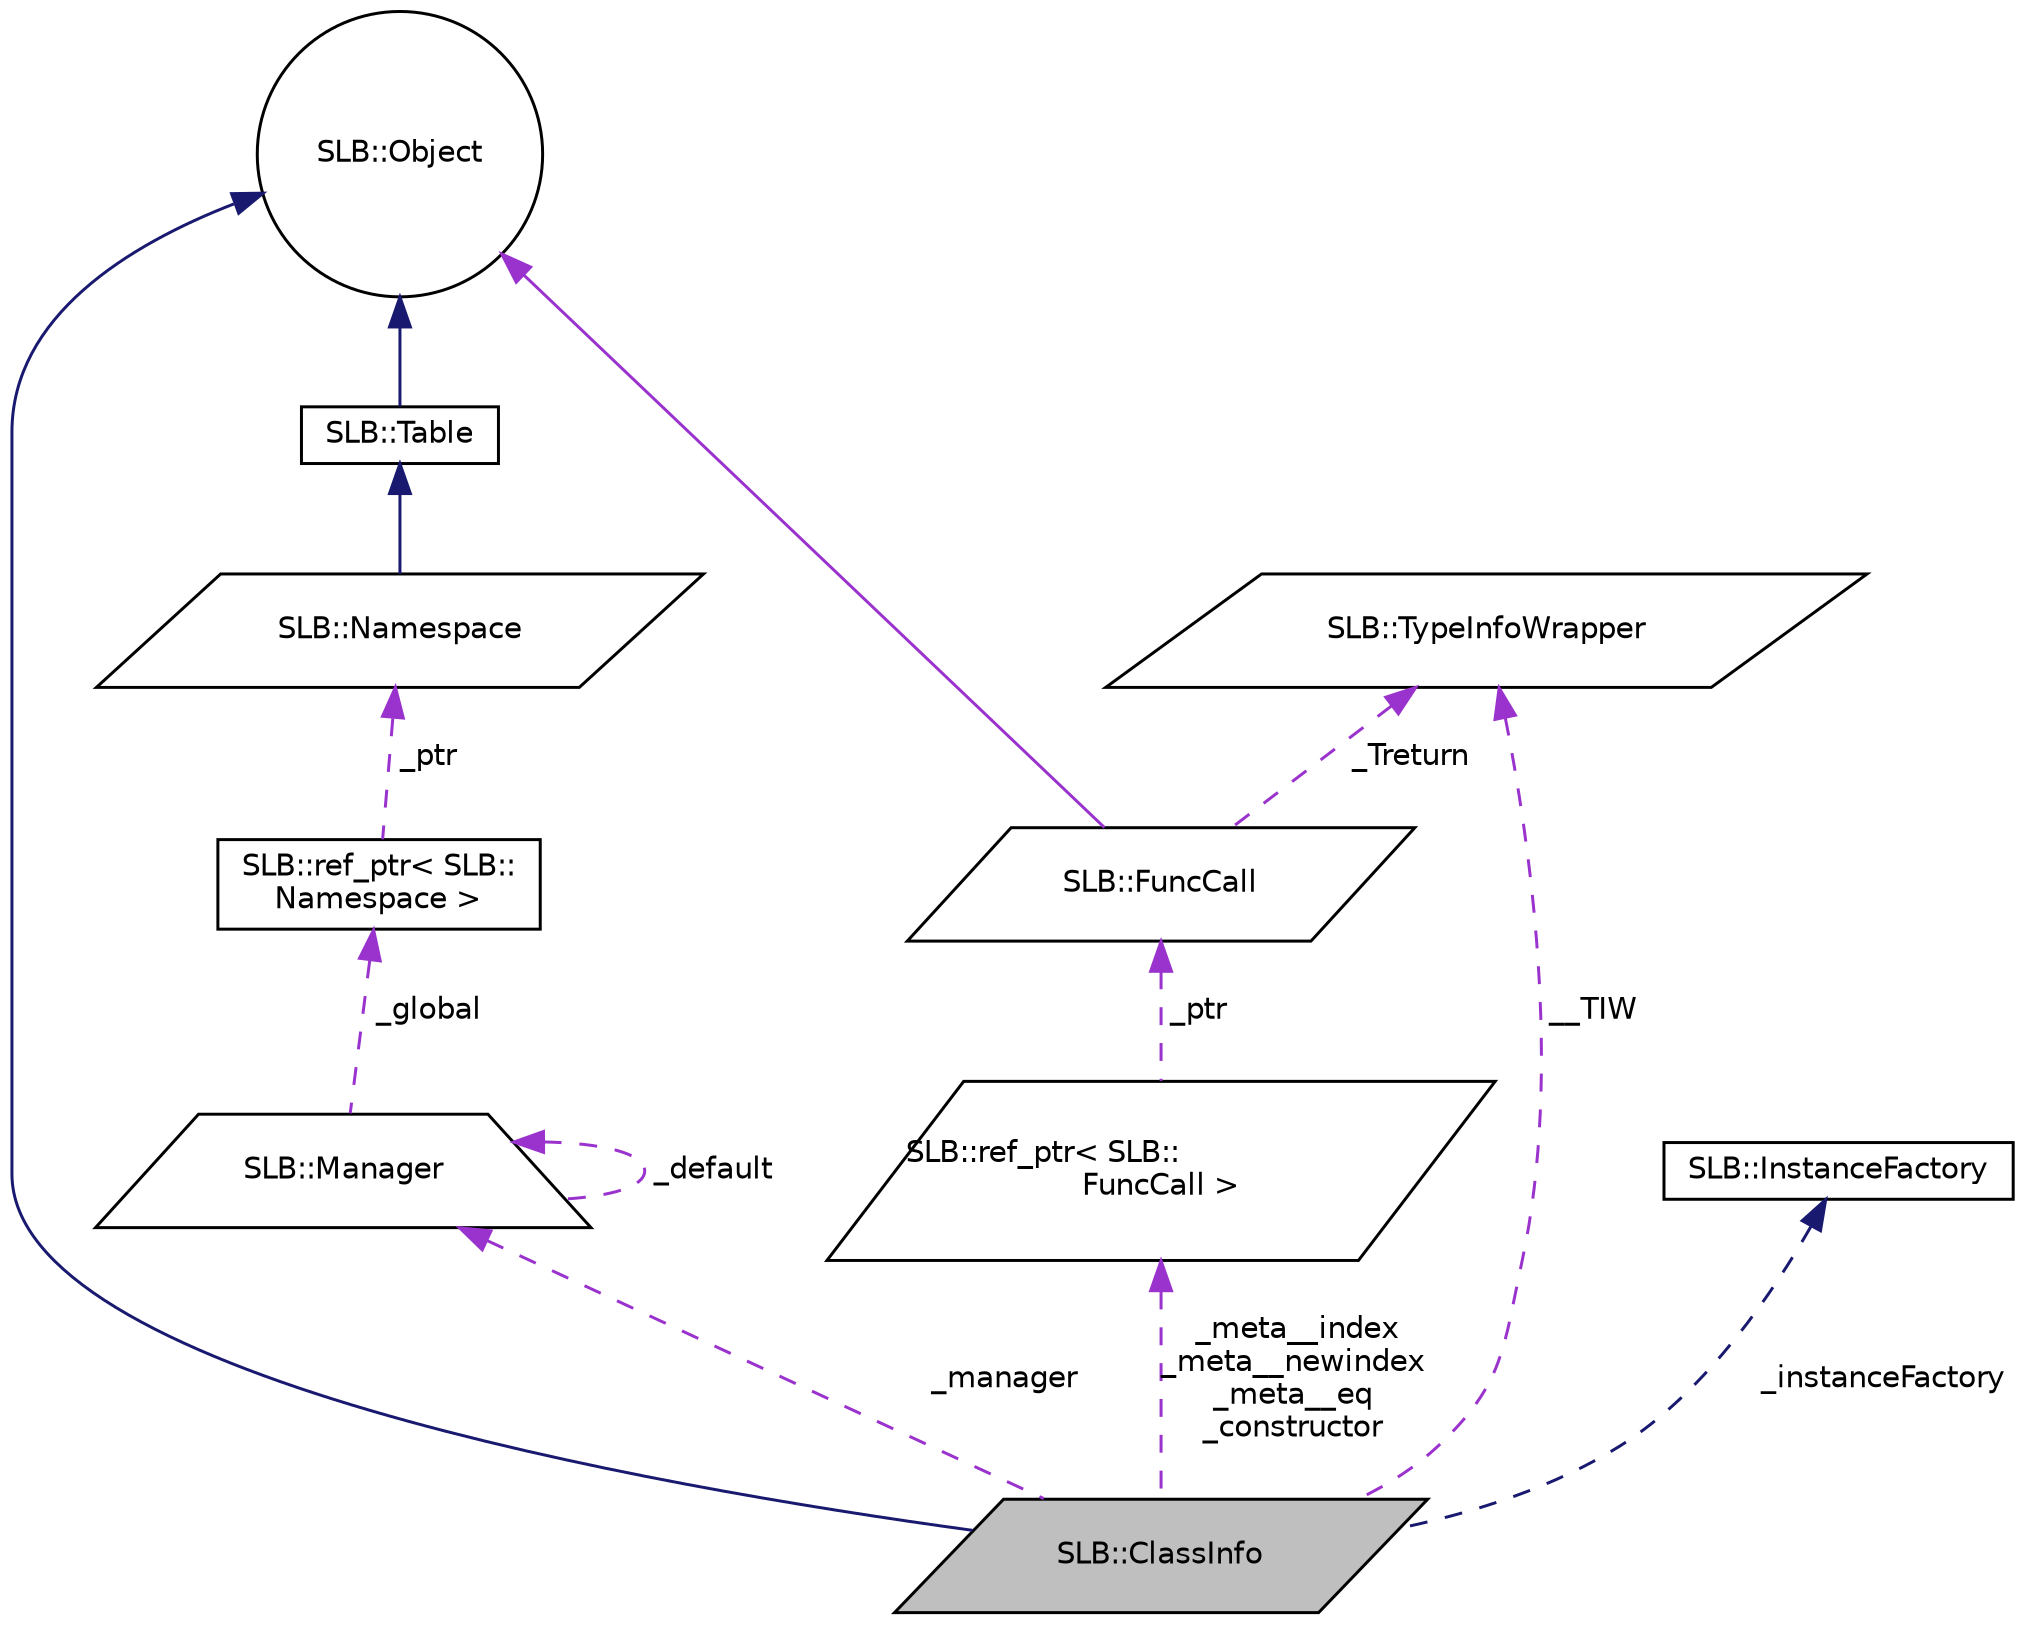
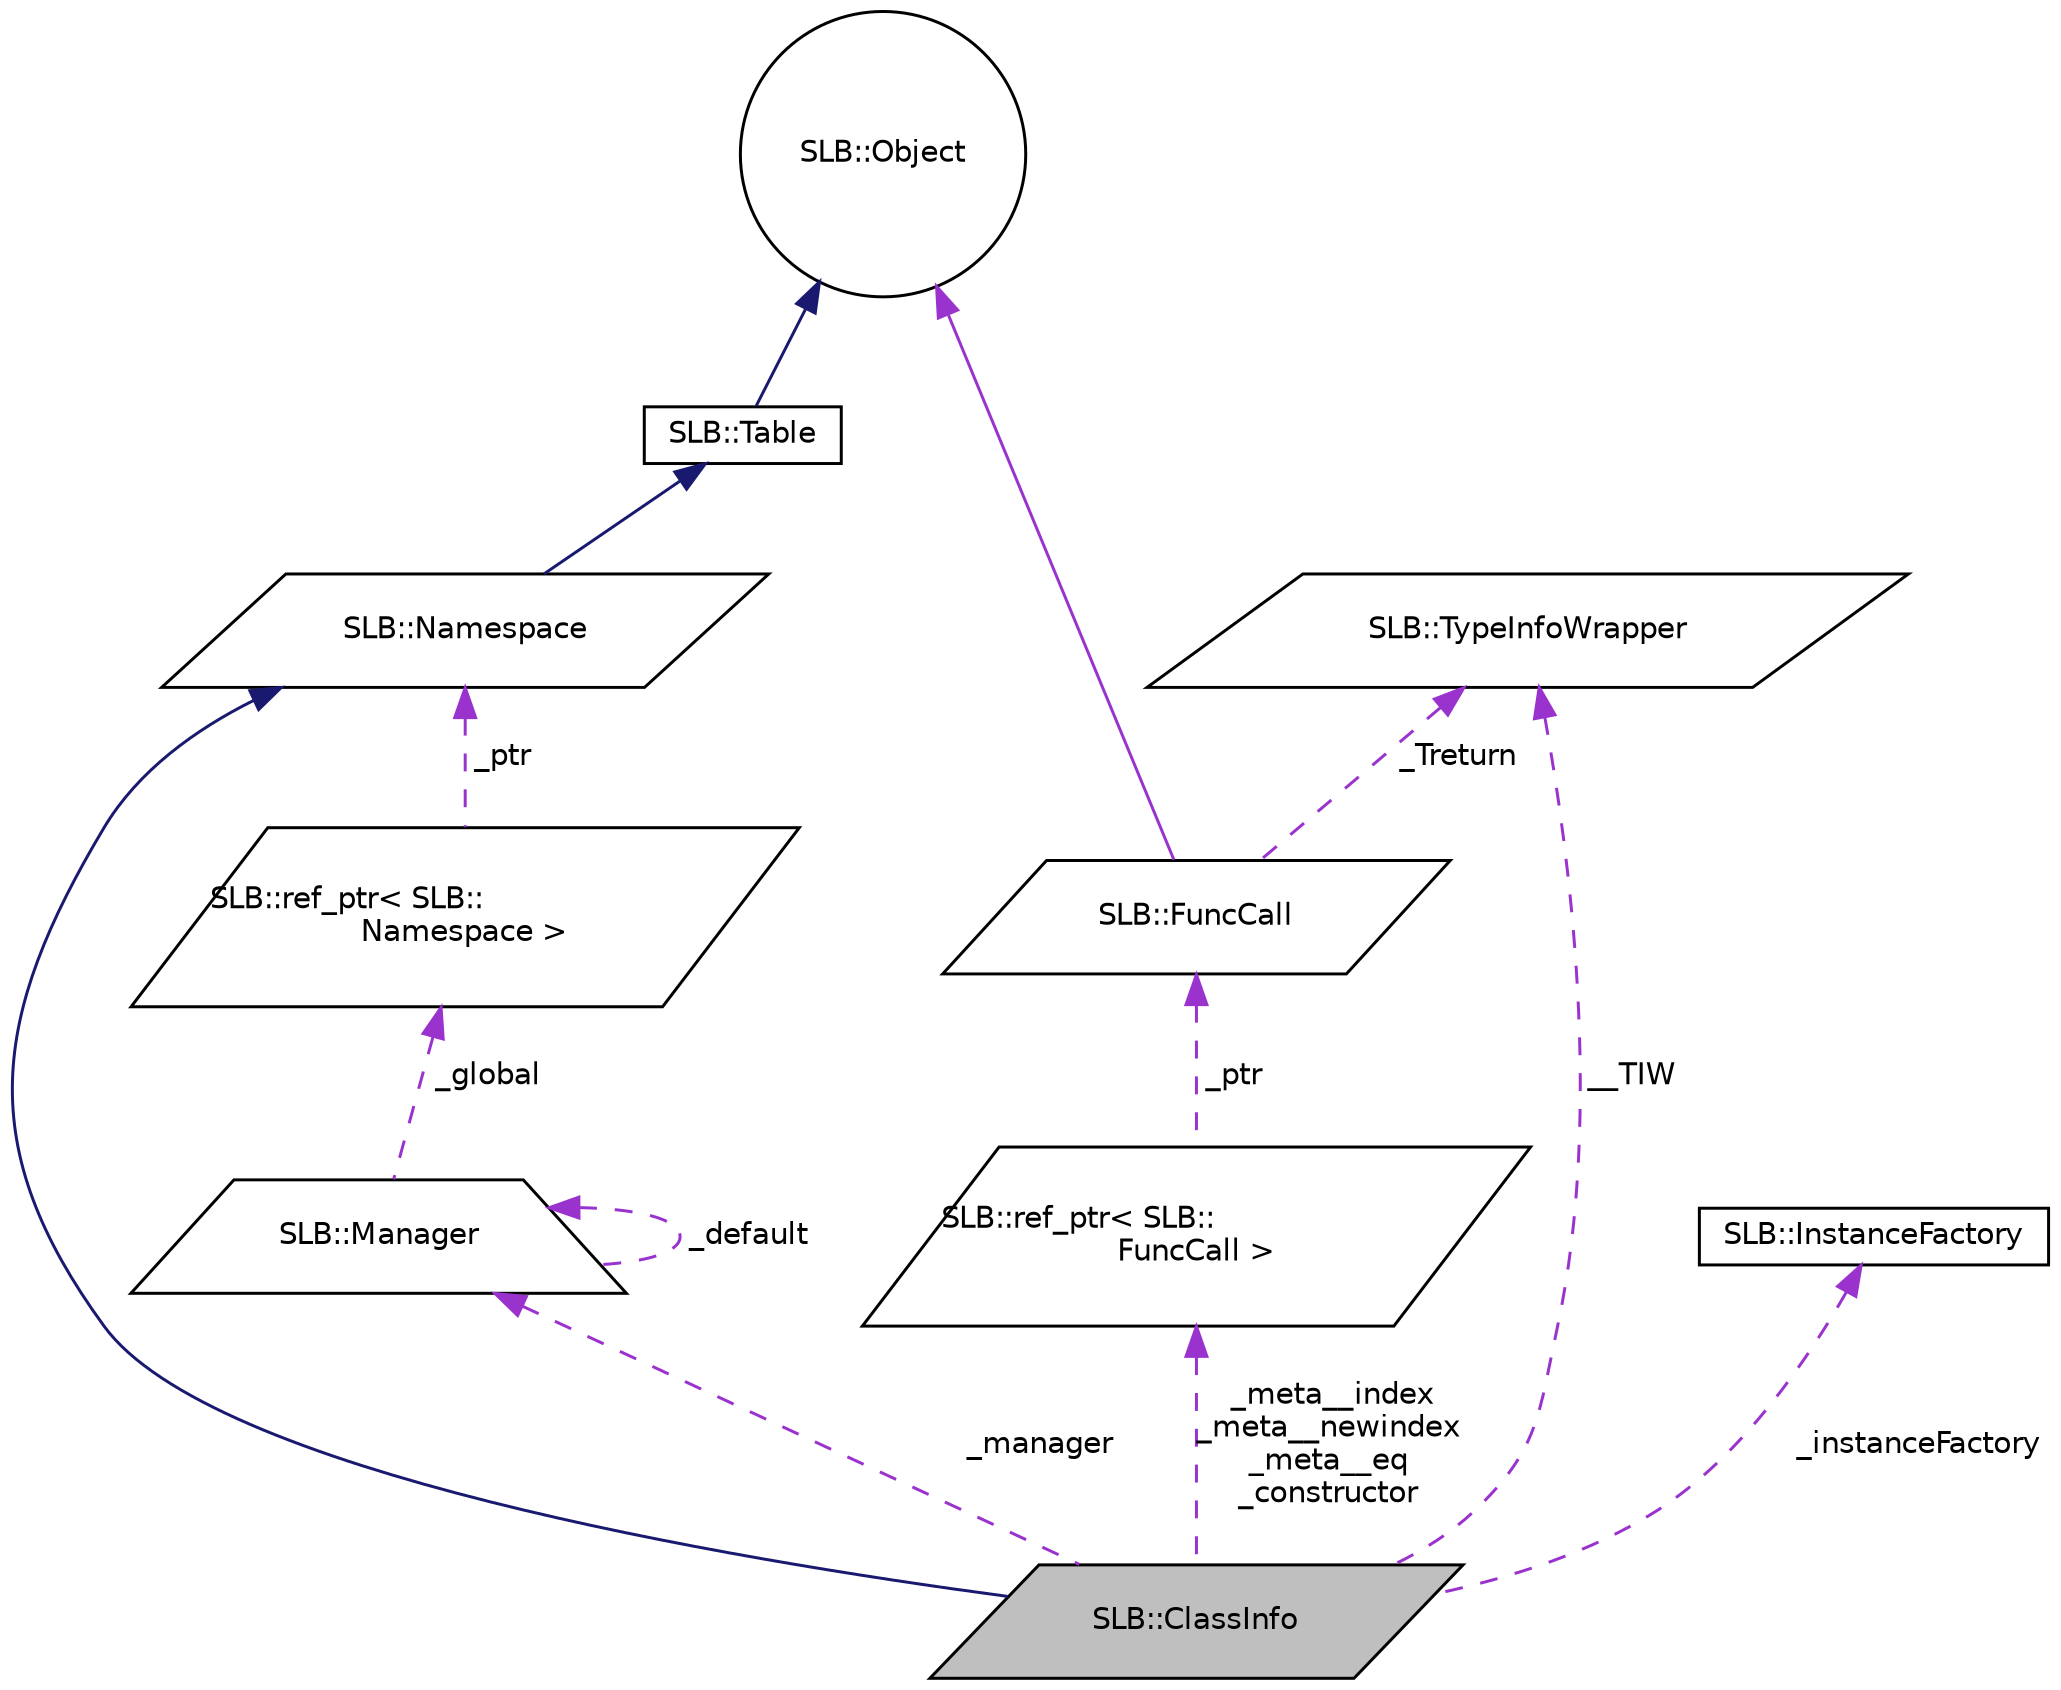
node "SLB::ref_ptr< SLB:: Namespace >": shape box -> parallelogram
edge "SLB::ClassInfo" -> "SLB::Object": now "SLB::ClassInfo" -> "SLB::Namespace"
edge "SLB::ClassInfo" -> "SLB::InstanceFactory": color midnightblue -> darkorchid3
